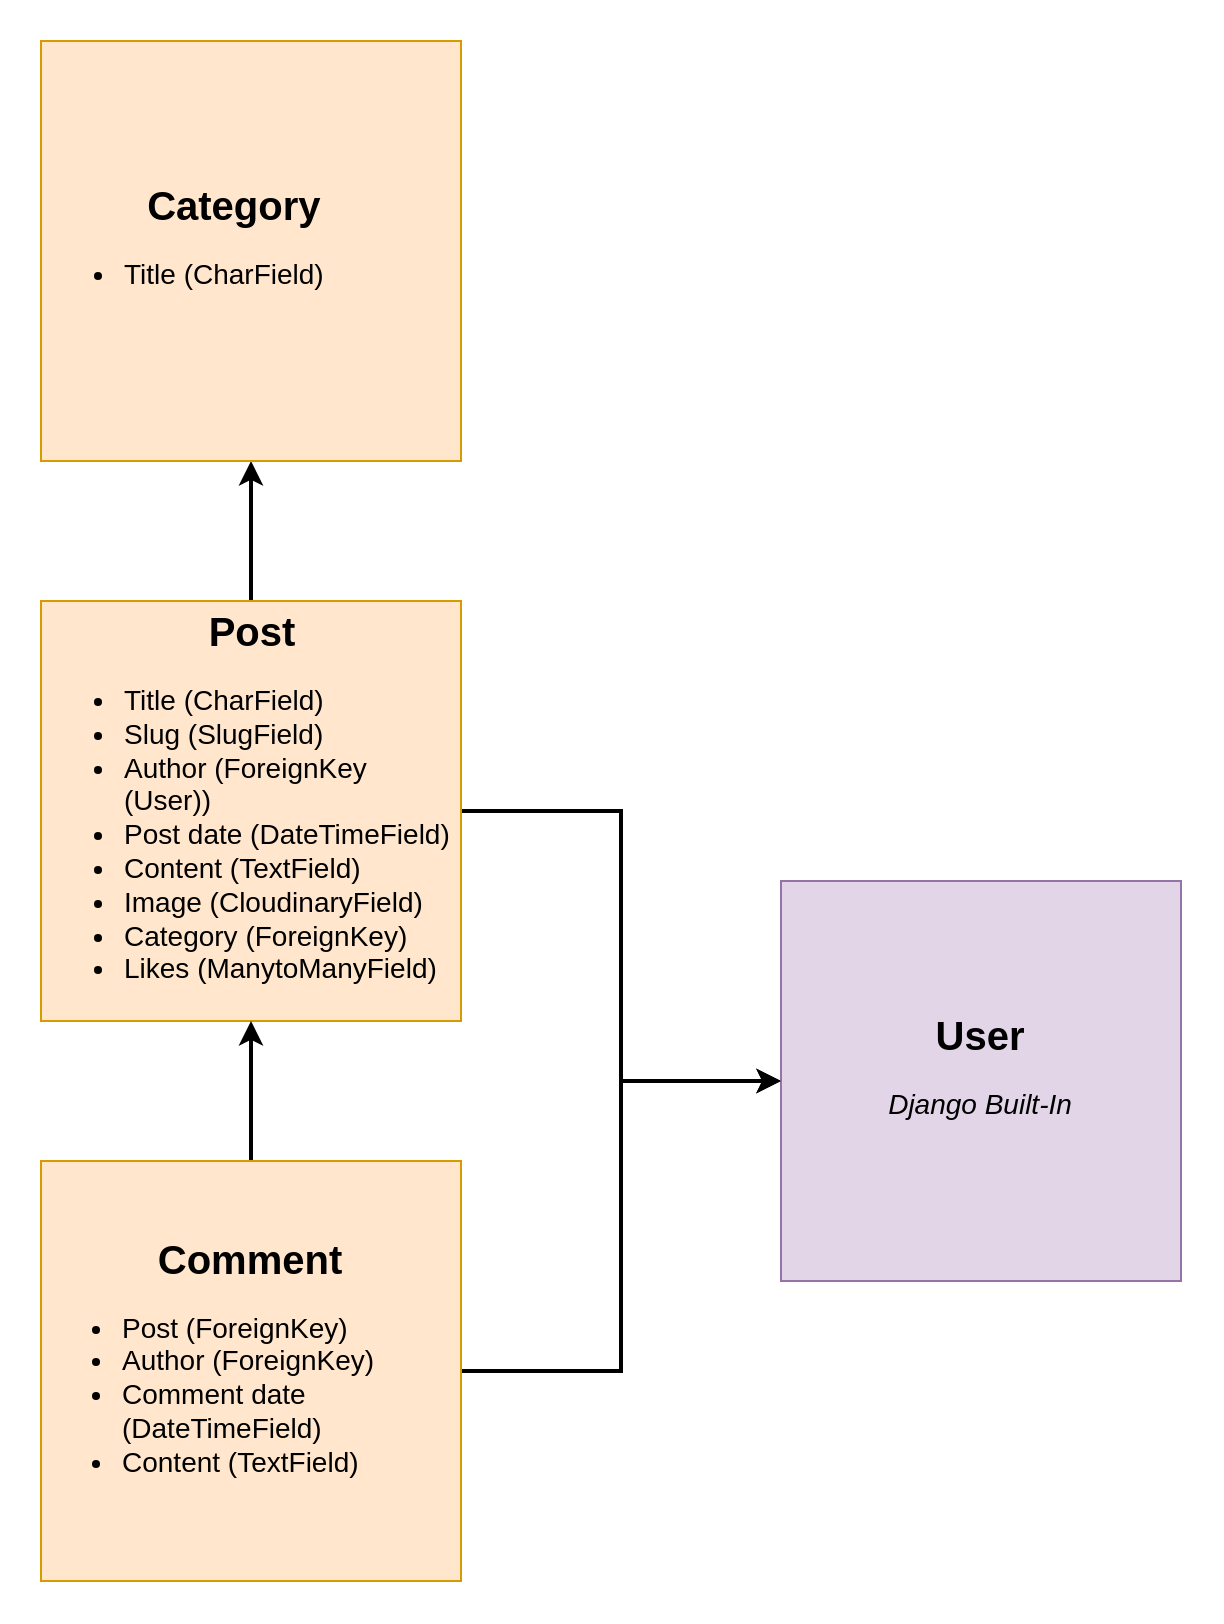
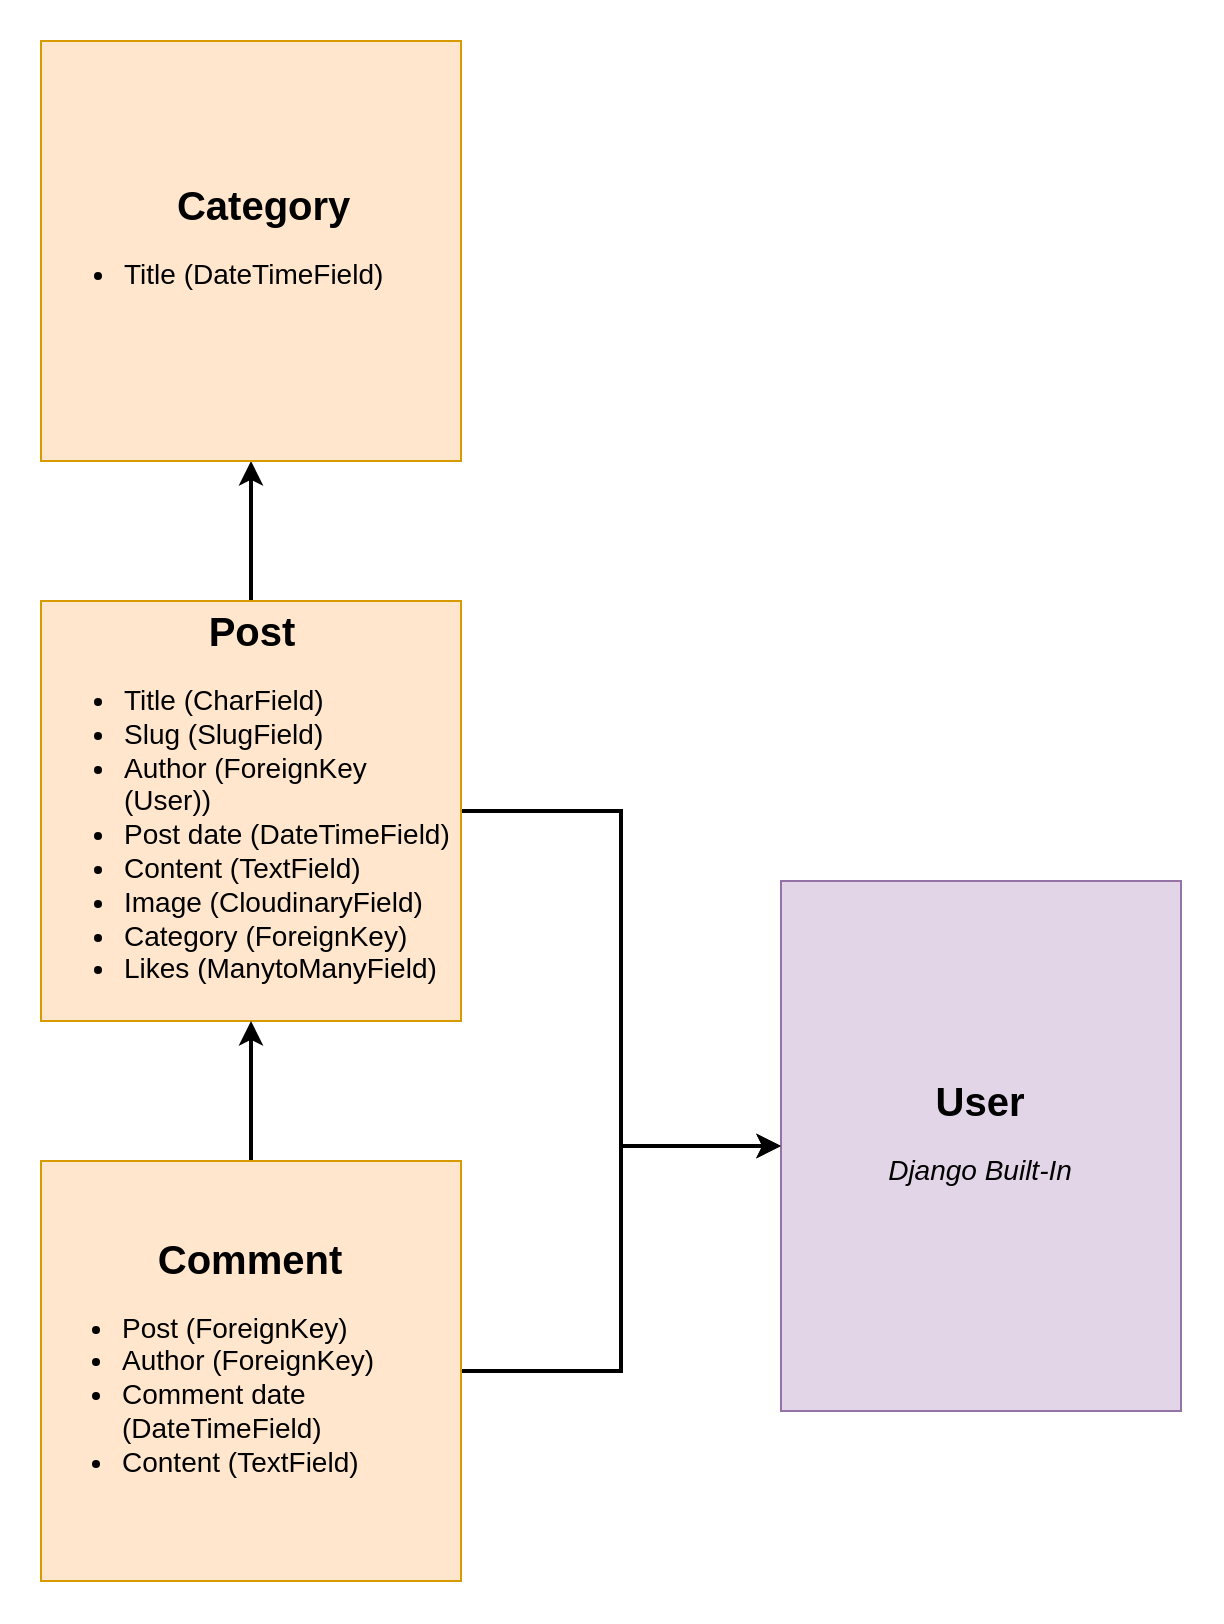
node "Category Title (CharField)": label "Category Title (CharField)" -> "Category Title (DateTimeField)"
node "User Django Built-In": size 400x400 -> 400x530
